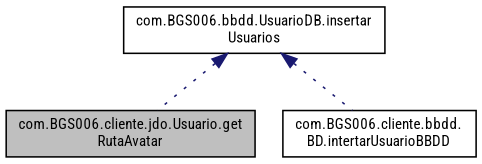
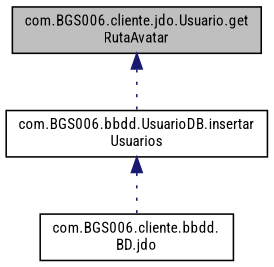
edge "com.BGS006.cliente.jdo.Usuario.get RutaAvatar" -> "com.BGS006.bbdd.UsuarioDB.insertar Usuarios": reversed
node "com.BGS006.cliente.bbdd. BD.intertarUsuarioBBDD": label "com.BGS006.cliente.bbdd. BD.intertarUsuarioBBDD" -> "com.BGS006.cliente.bbdd. BD.jdo"
